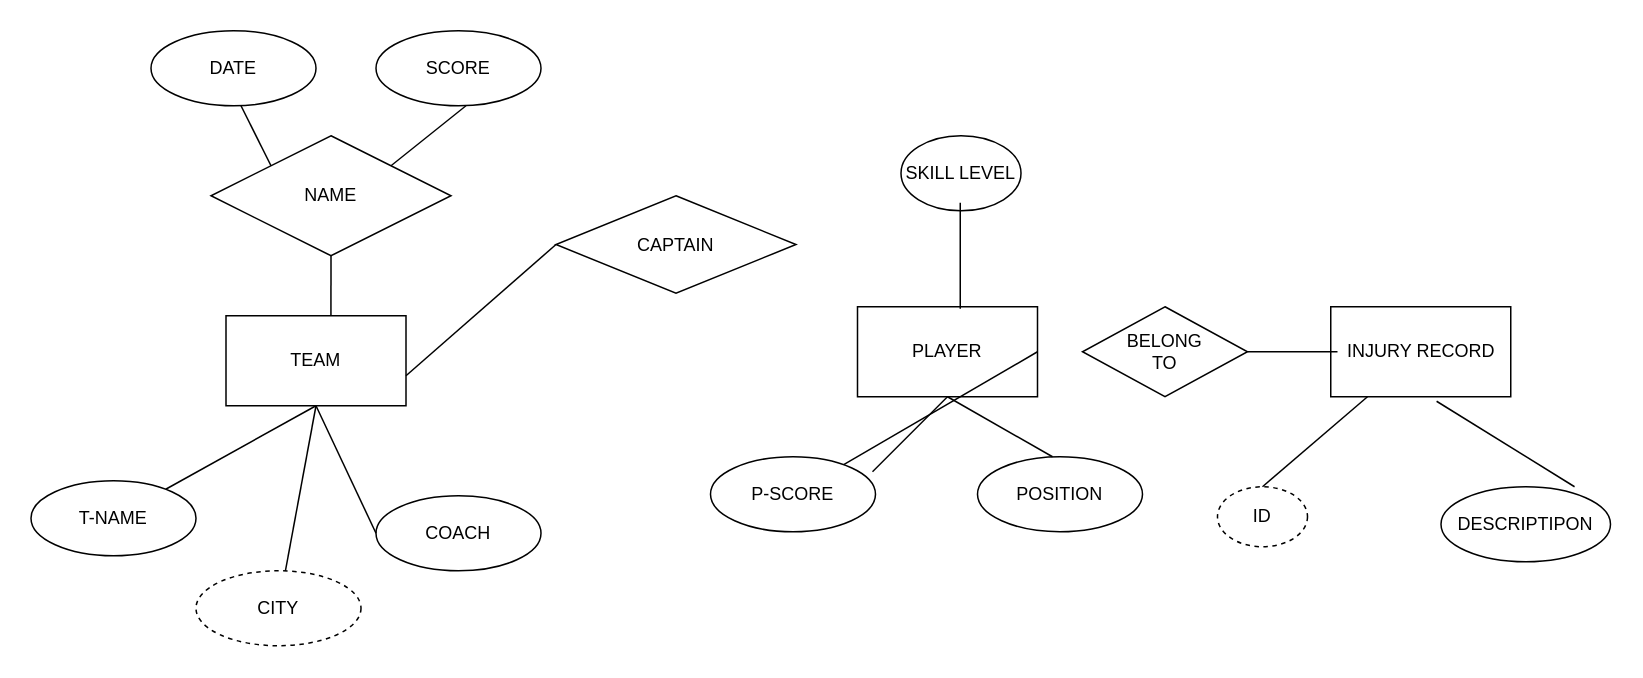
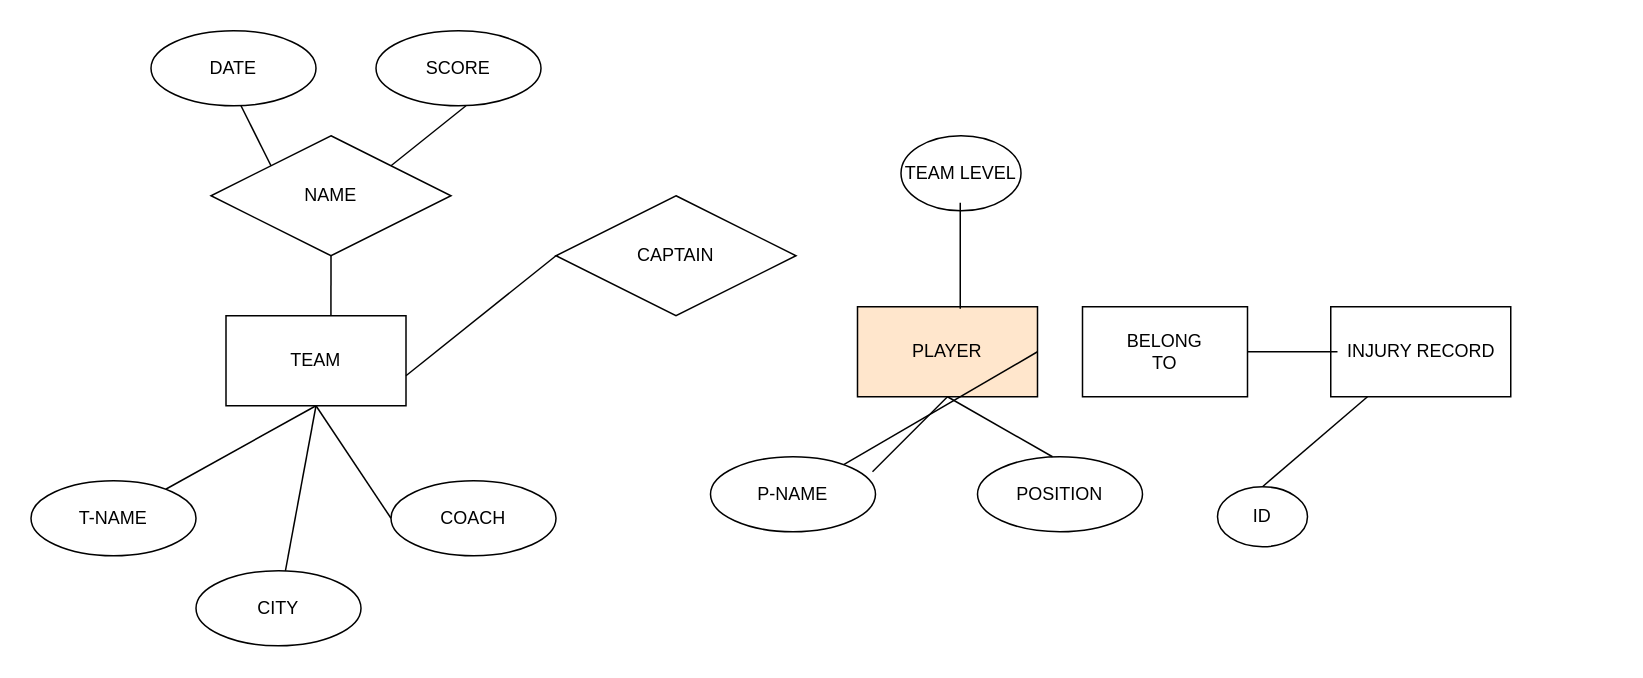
node "SKILL LEVEL": label "SKILL LEVEL" -> "TEAM LEVEL"
node "CAPTAIN": size 240x98 -> 240x120
node "PLAYER": fillcolor #ffffff -> #ffe6cc
node "BELONG TO": shape diamond -> rectangle
edge "INJURY RECORD" -- "DESCRIPTIPON": removed
node "P-SCORE": label "P-SCORE" -> "P-NAME"
node "ID": style dashed -> solid
node "DESCRIPTIPON": removed
node "COACH": moved (458, 533) -> (473, 518)
node "CITY": style dashed -> solid
